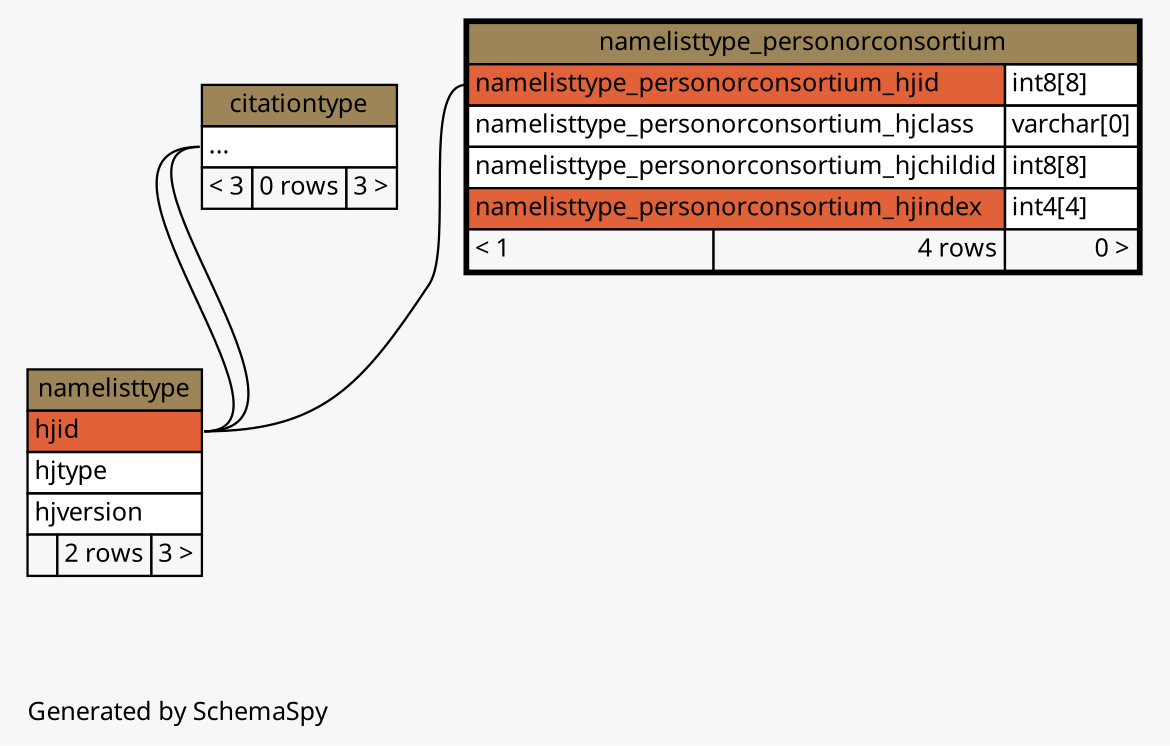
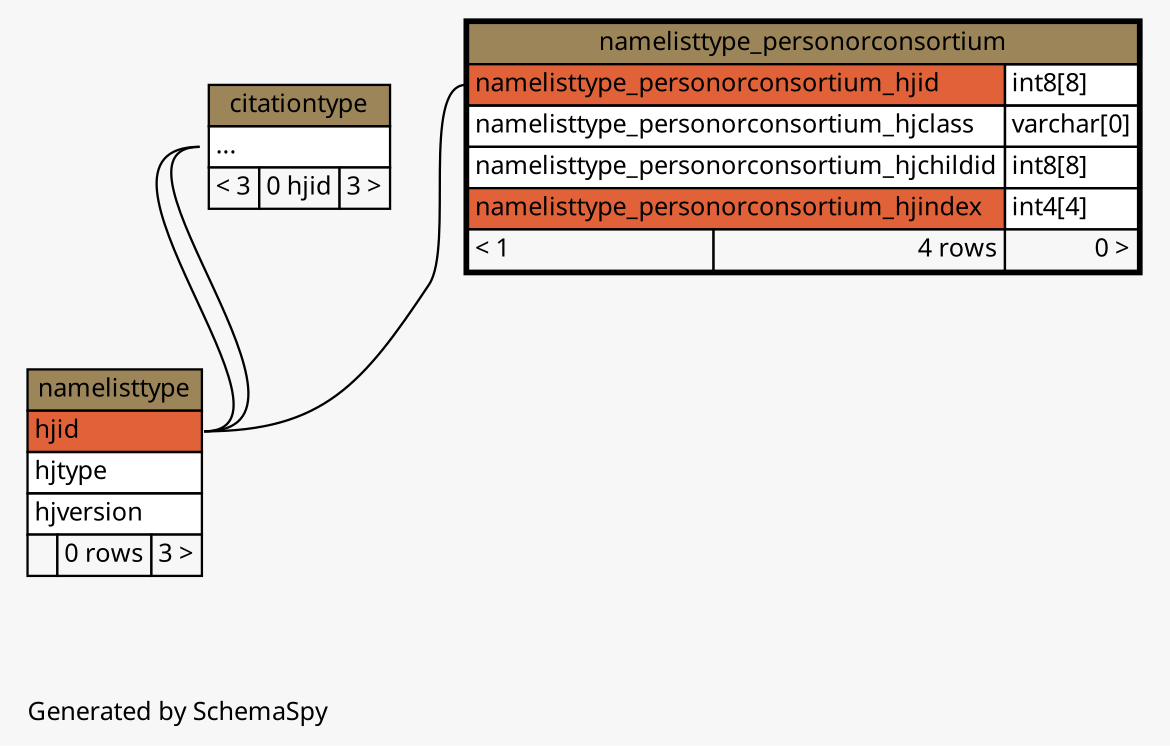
node "citationtype": text "0 rows" -> "0 hjid"
node "namelisttype": text "2 rows" -> "0 rows"
